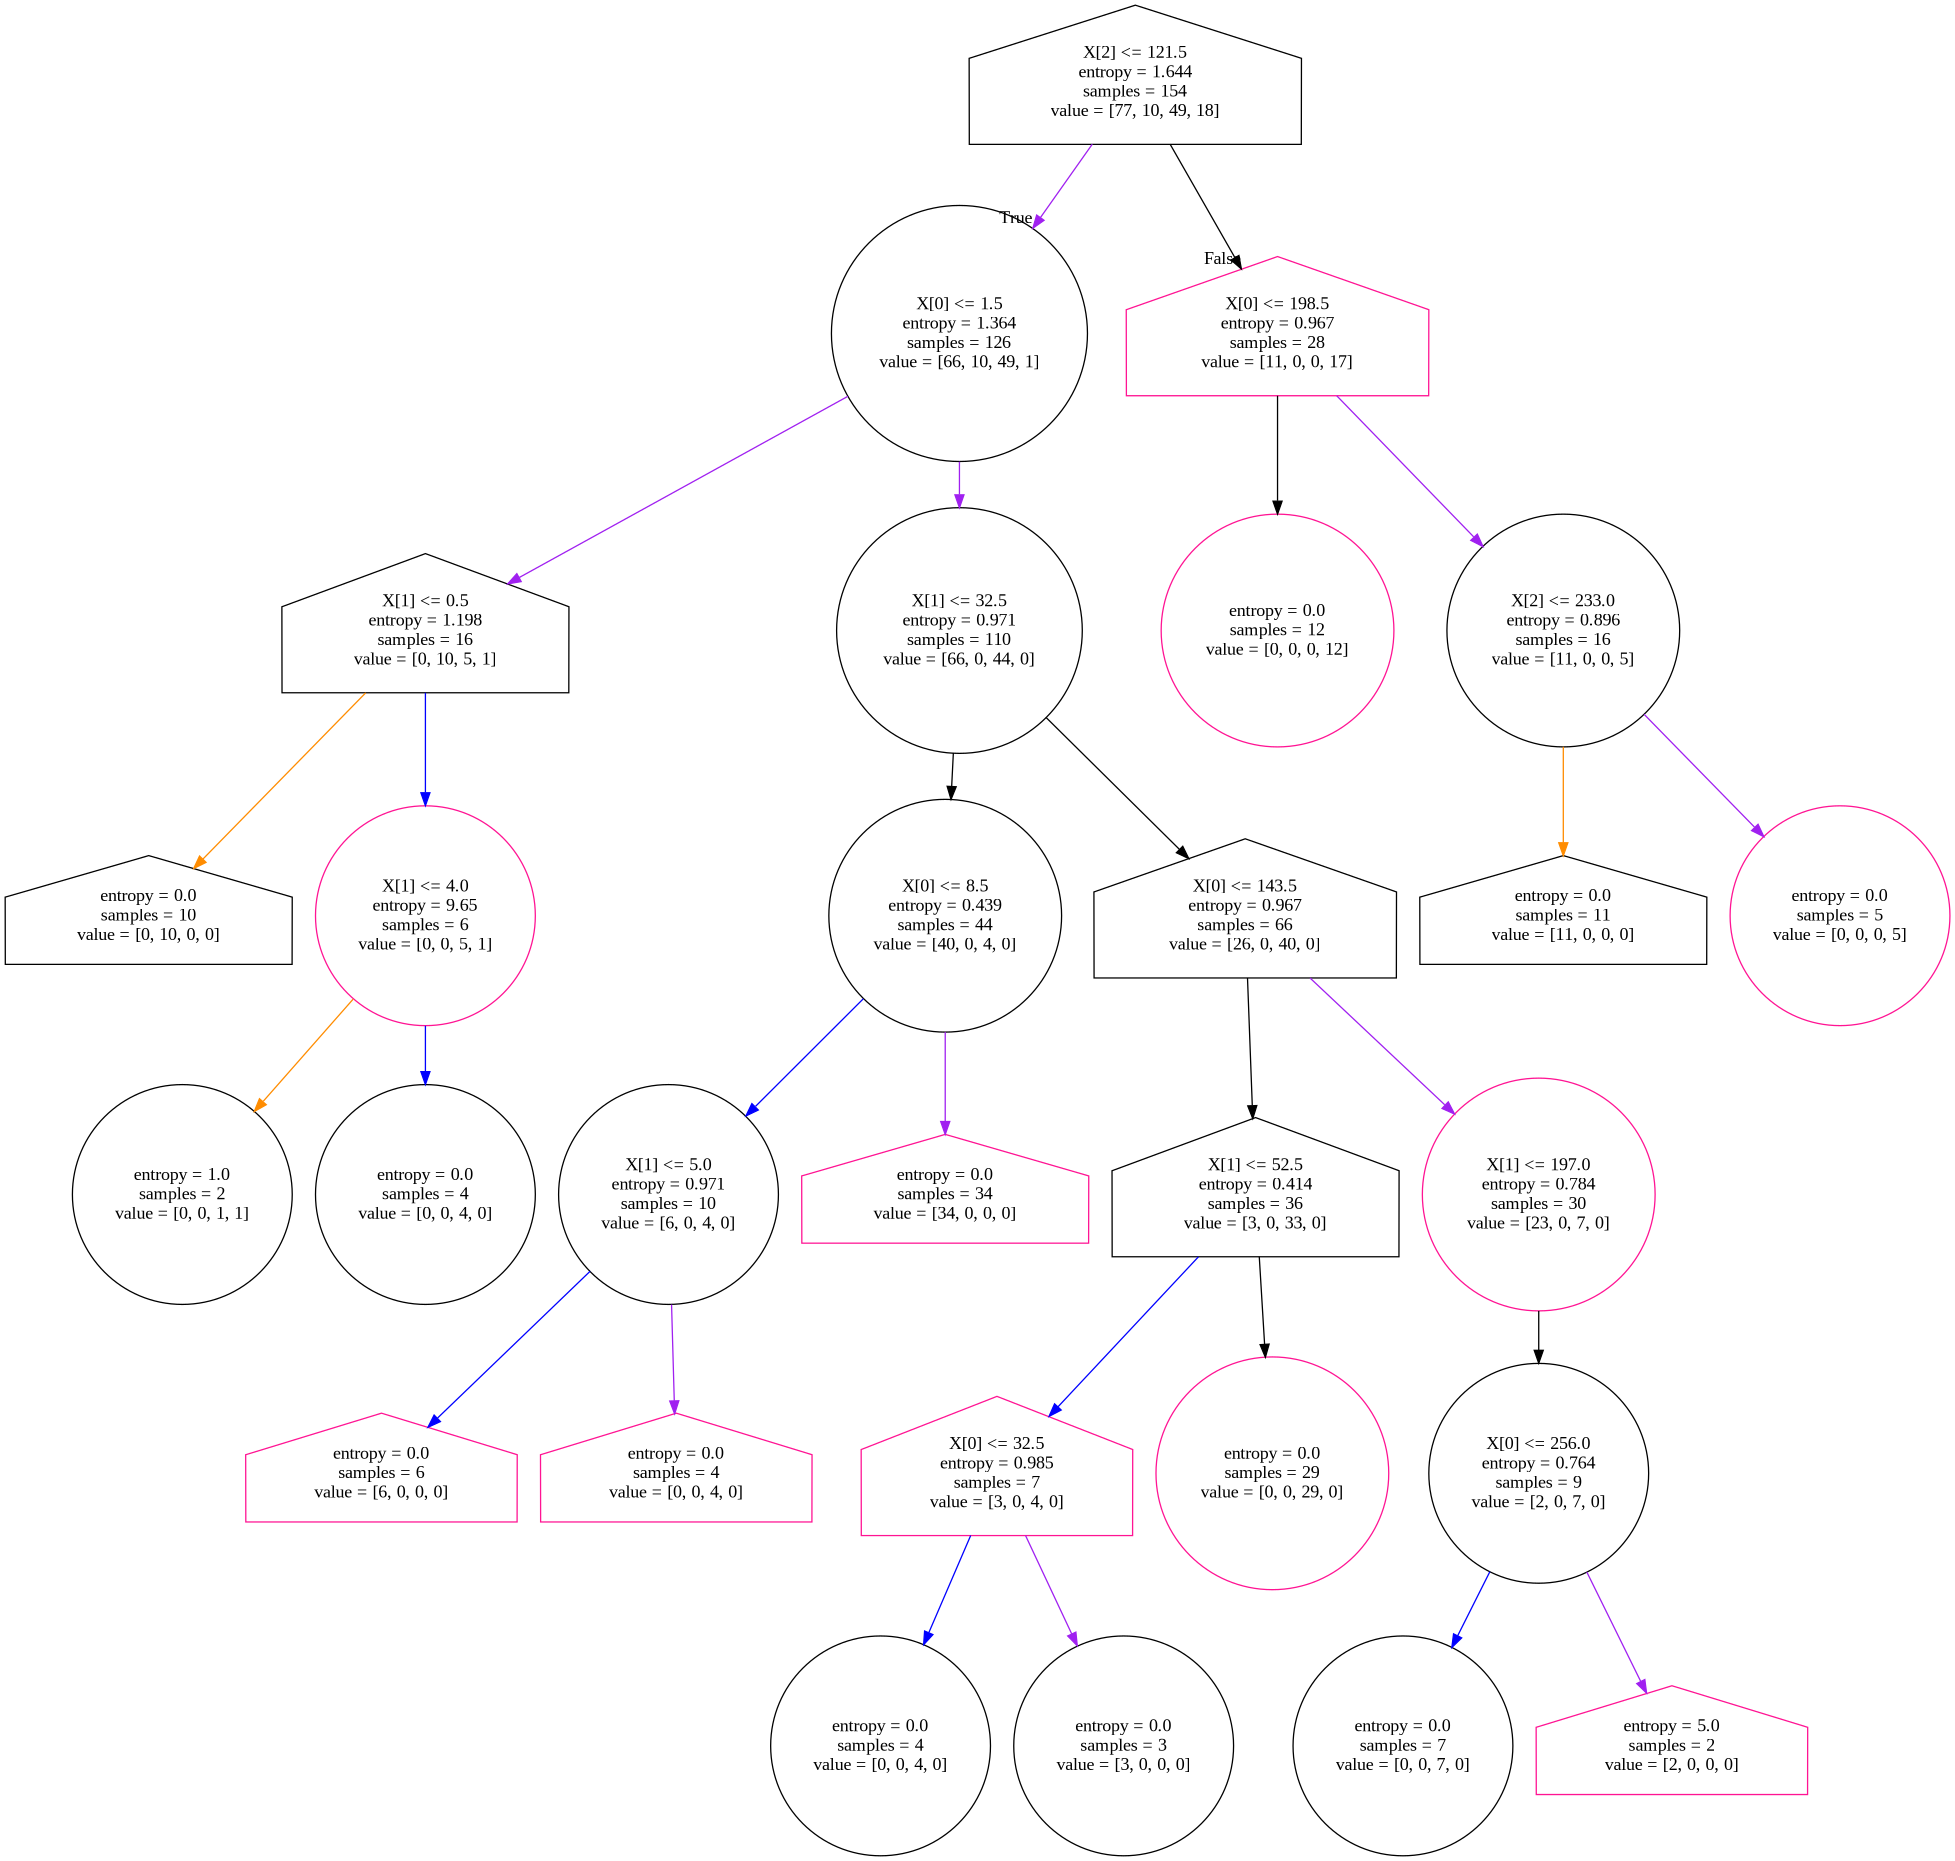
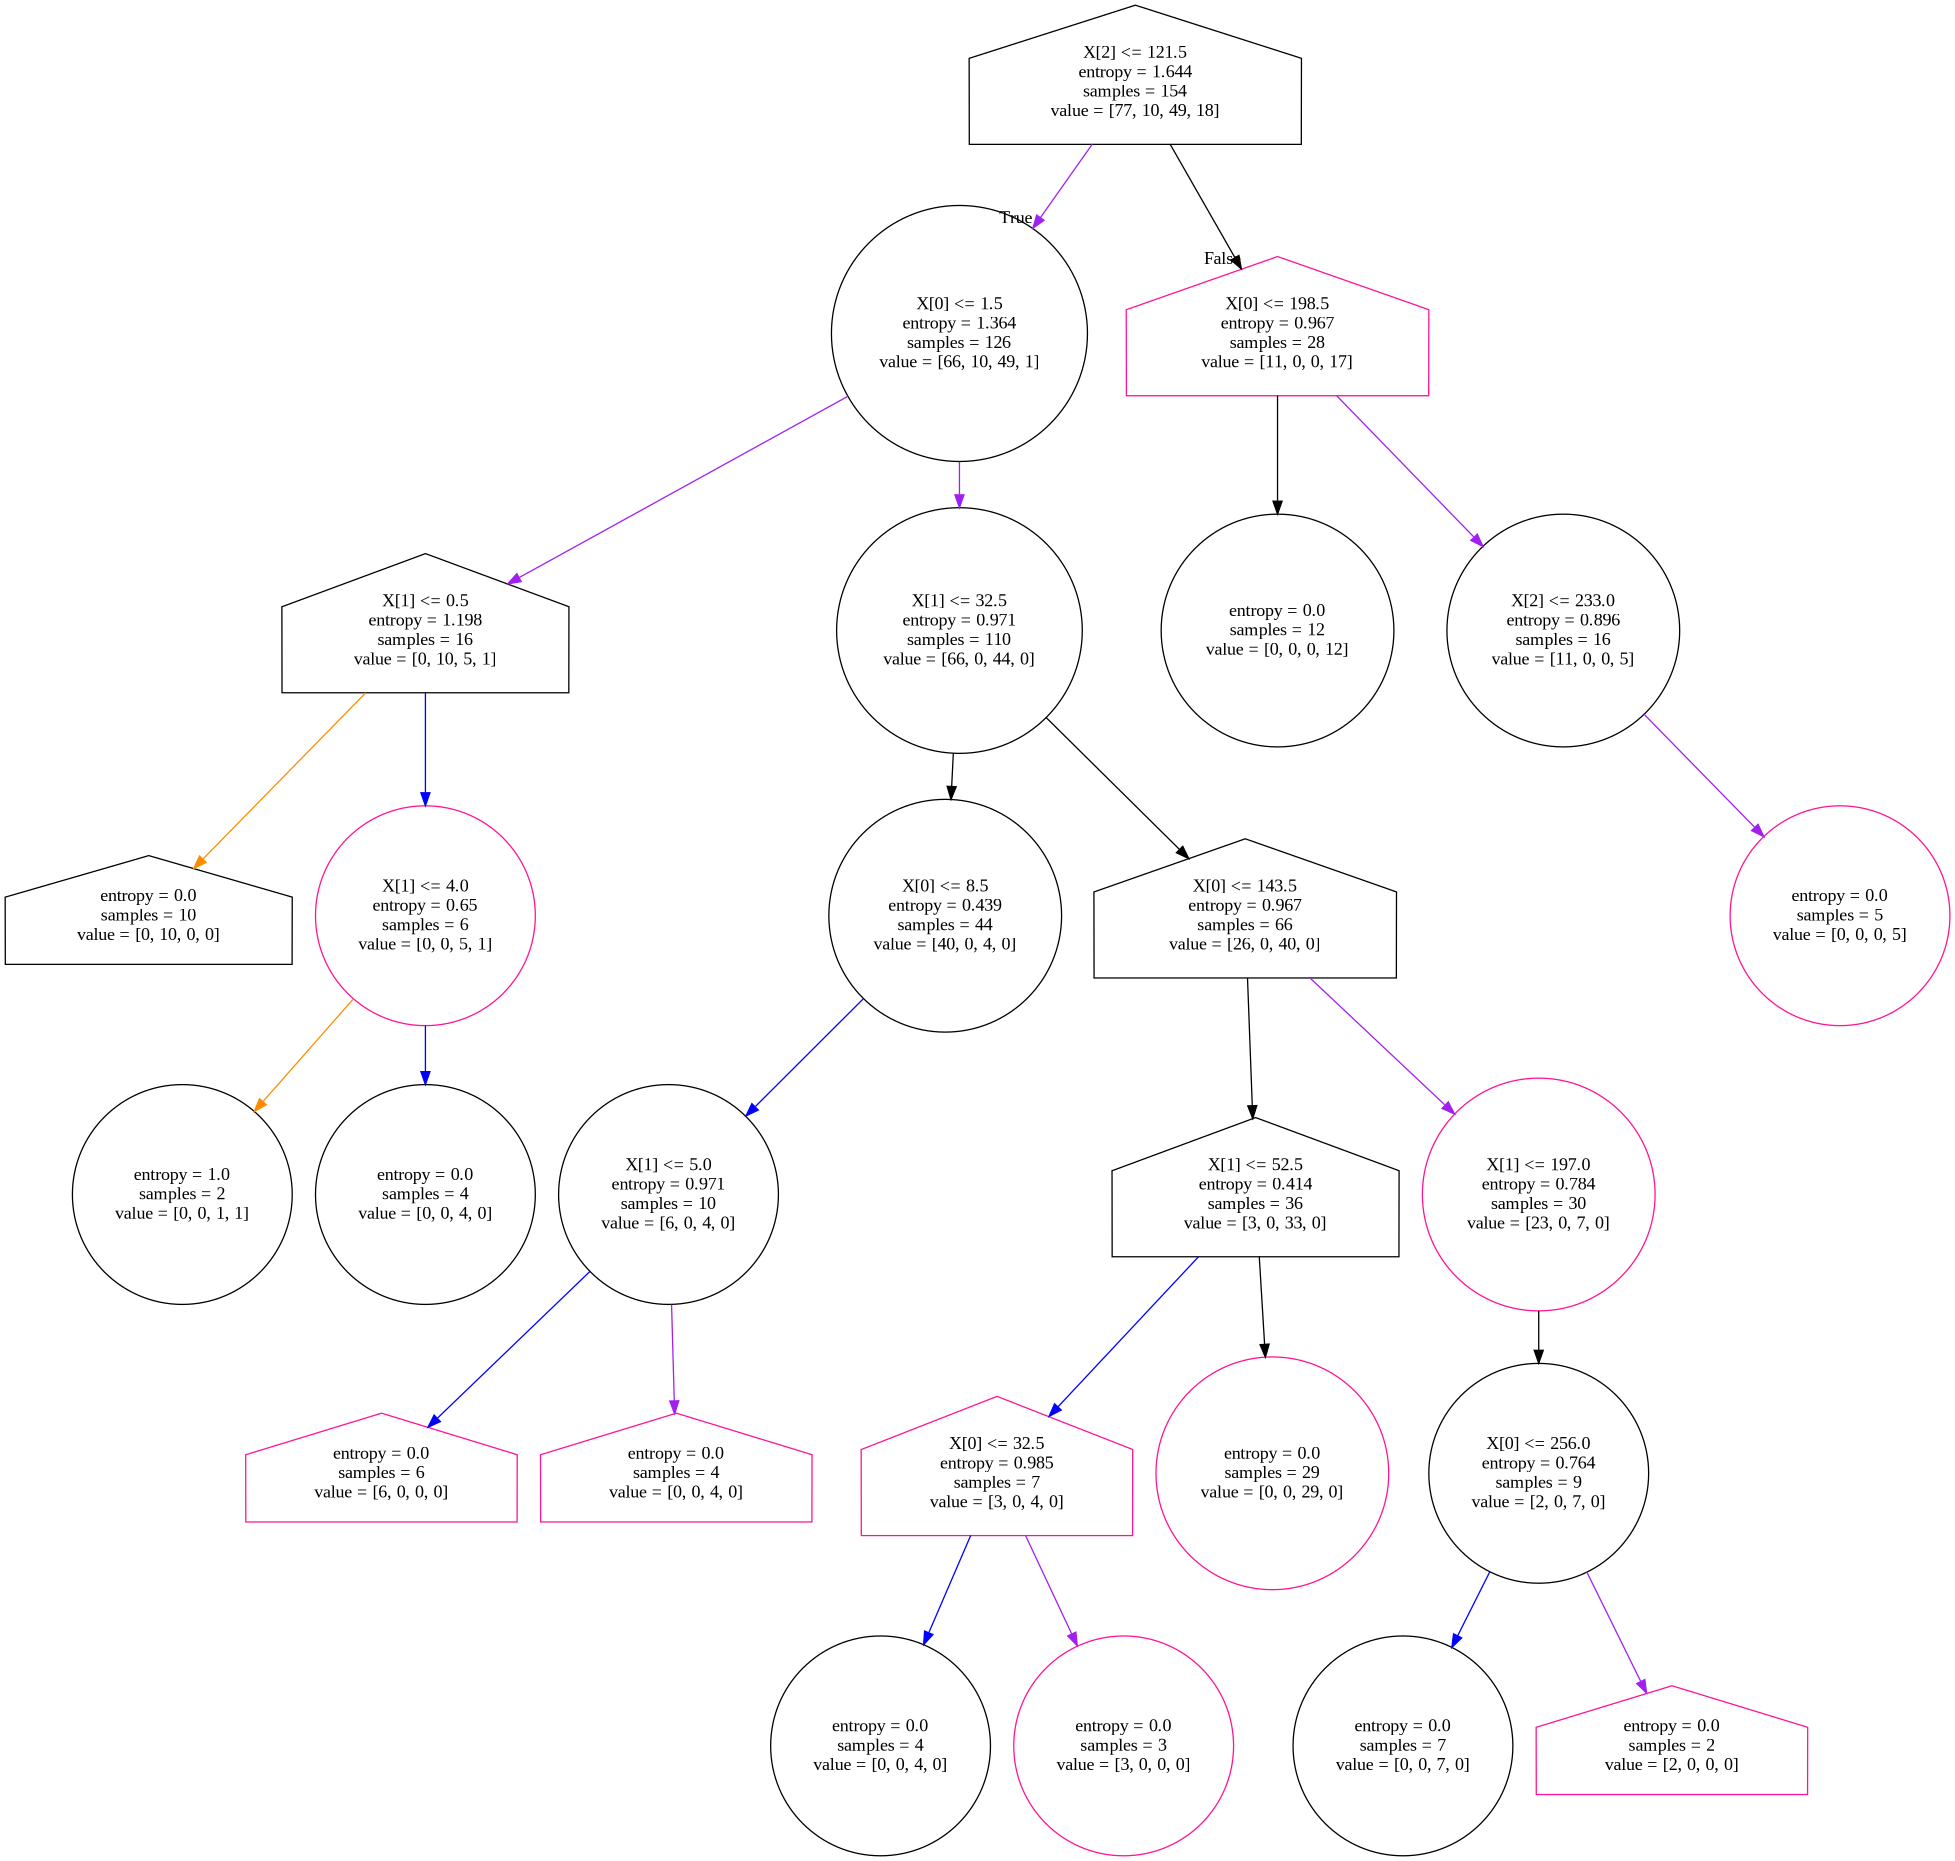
node "entropy = 0.0 samples = 12 value = [0, 0, 0, 12]": color deeppink -> black
node "X[1] <= 4.0 entropy = 9.65 samples = 6 value = [0, 0, 5, 1]": label "X[1] <= 4.0 entropy = 9.65 samples = 6 value = [0, 0, 5, 1]" -> "X[1] <= 4.0 entropy = 0.65 samples = 6 value = [0, 0, 5, 1]"
node "entropy = 0.0 samples = 11 value = [11, 0, 0, 0]": removed
node "entropy = 0.0 samples = 34 value = [34, 0, 0, 0]": removed
node "entropy = 0.0 samples = 3 value = [3, 0, 0, 0]": color black -> deeppink
node "entropy = 5.0 samples = 2 value = [2, 0, 0, 0]": label "entropy = 5.0 samples = 2 value = [2, 0, 0, 0]" -> "entropy = 0.0 samples = 2 value = [2, 0, 0, 0]"
